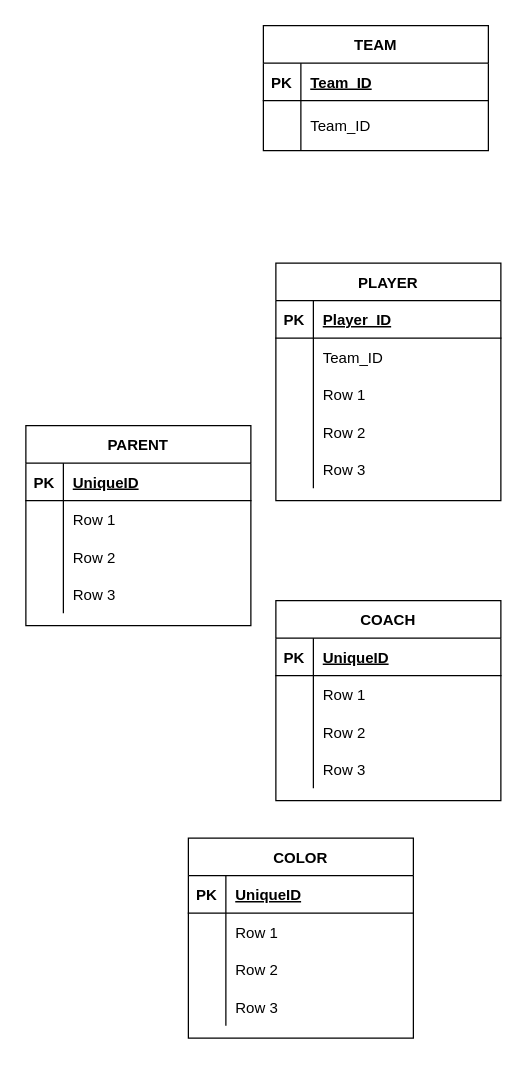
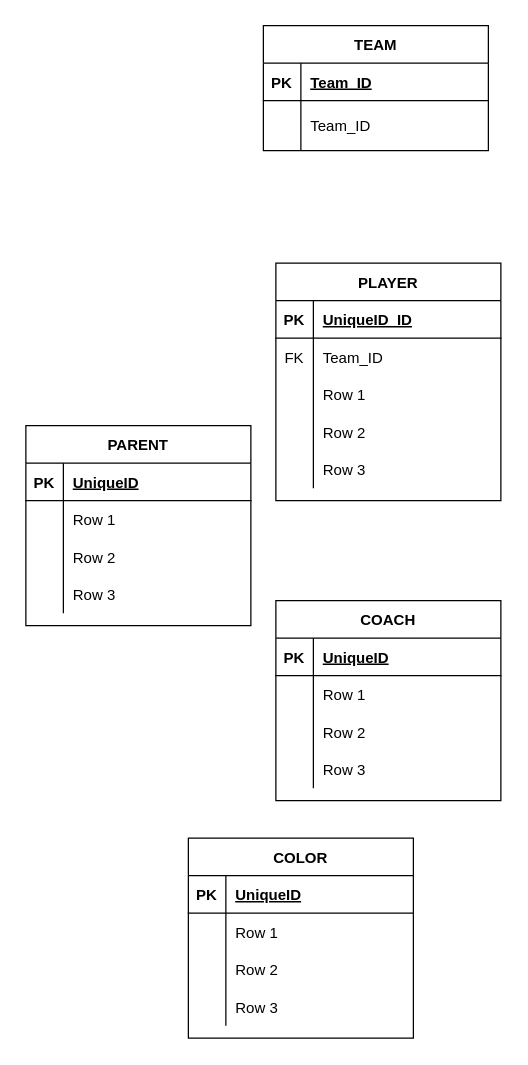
node "Player_ID": label "Player_ID" -> "UniqueID_ID"
node "FK": added
